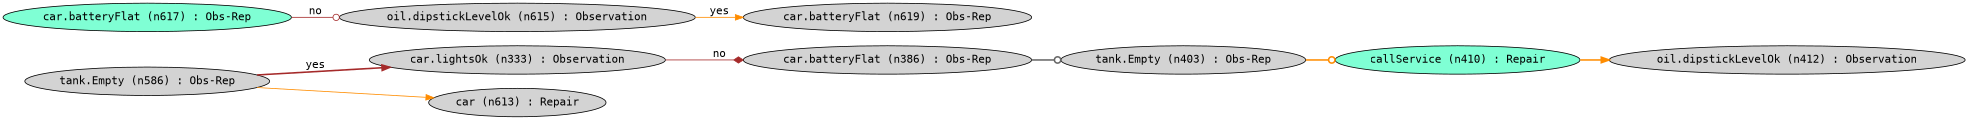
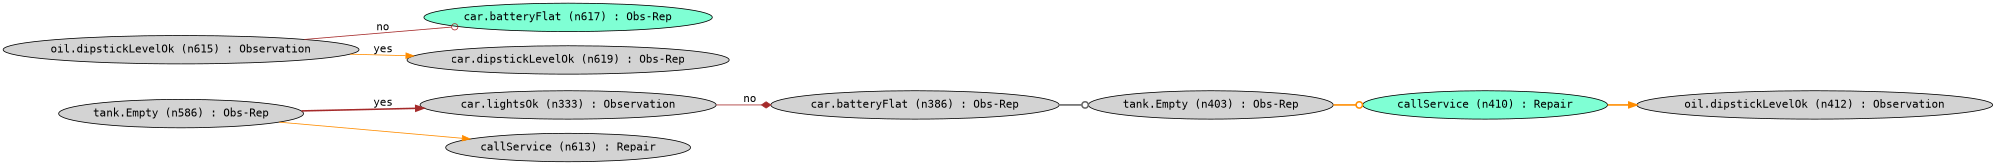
edge "car.batteryFlat (n617) : Obs-Rep" -> "oil.dipstickLevelOk (n615) : Observation": reversed
node "car.batteryFlat (n619) : Obs-Rep": label "car.batteryFlat (n619) : Obs-Rep" -> "car.dipstickLevelOk (n619) : Obs-Rep"
node "car (n613) : Repair": label "car (n613) : Repair" -> "callService (n613) : Repair"
